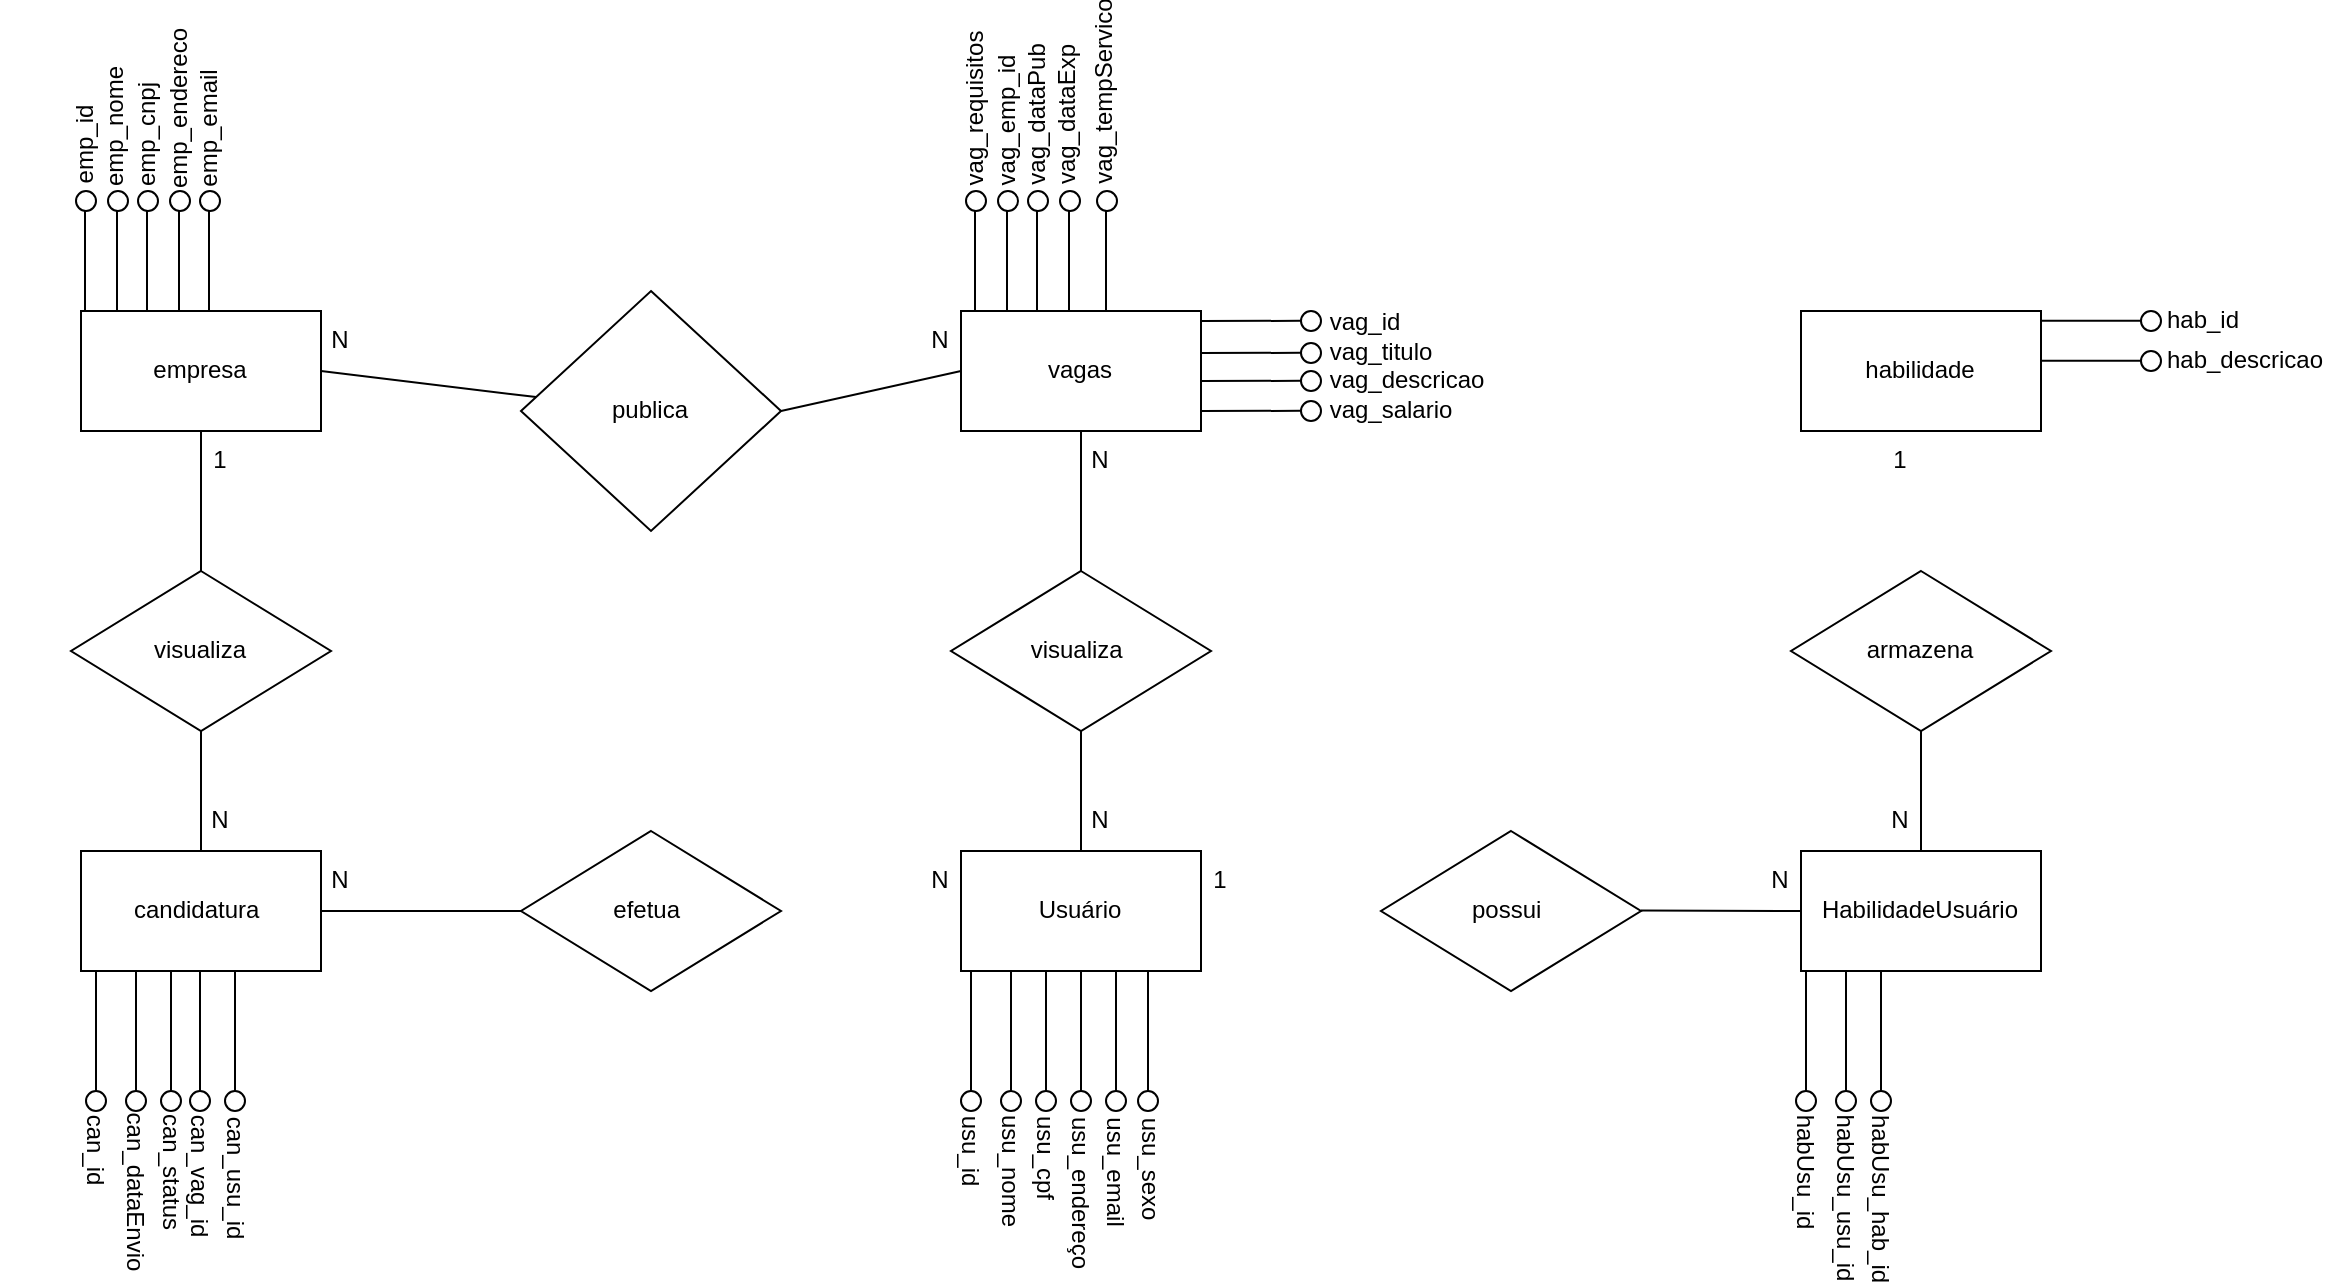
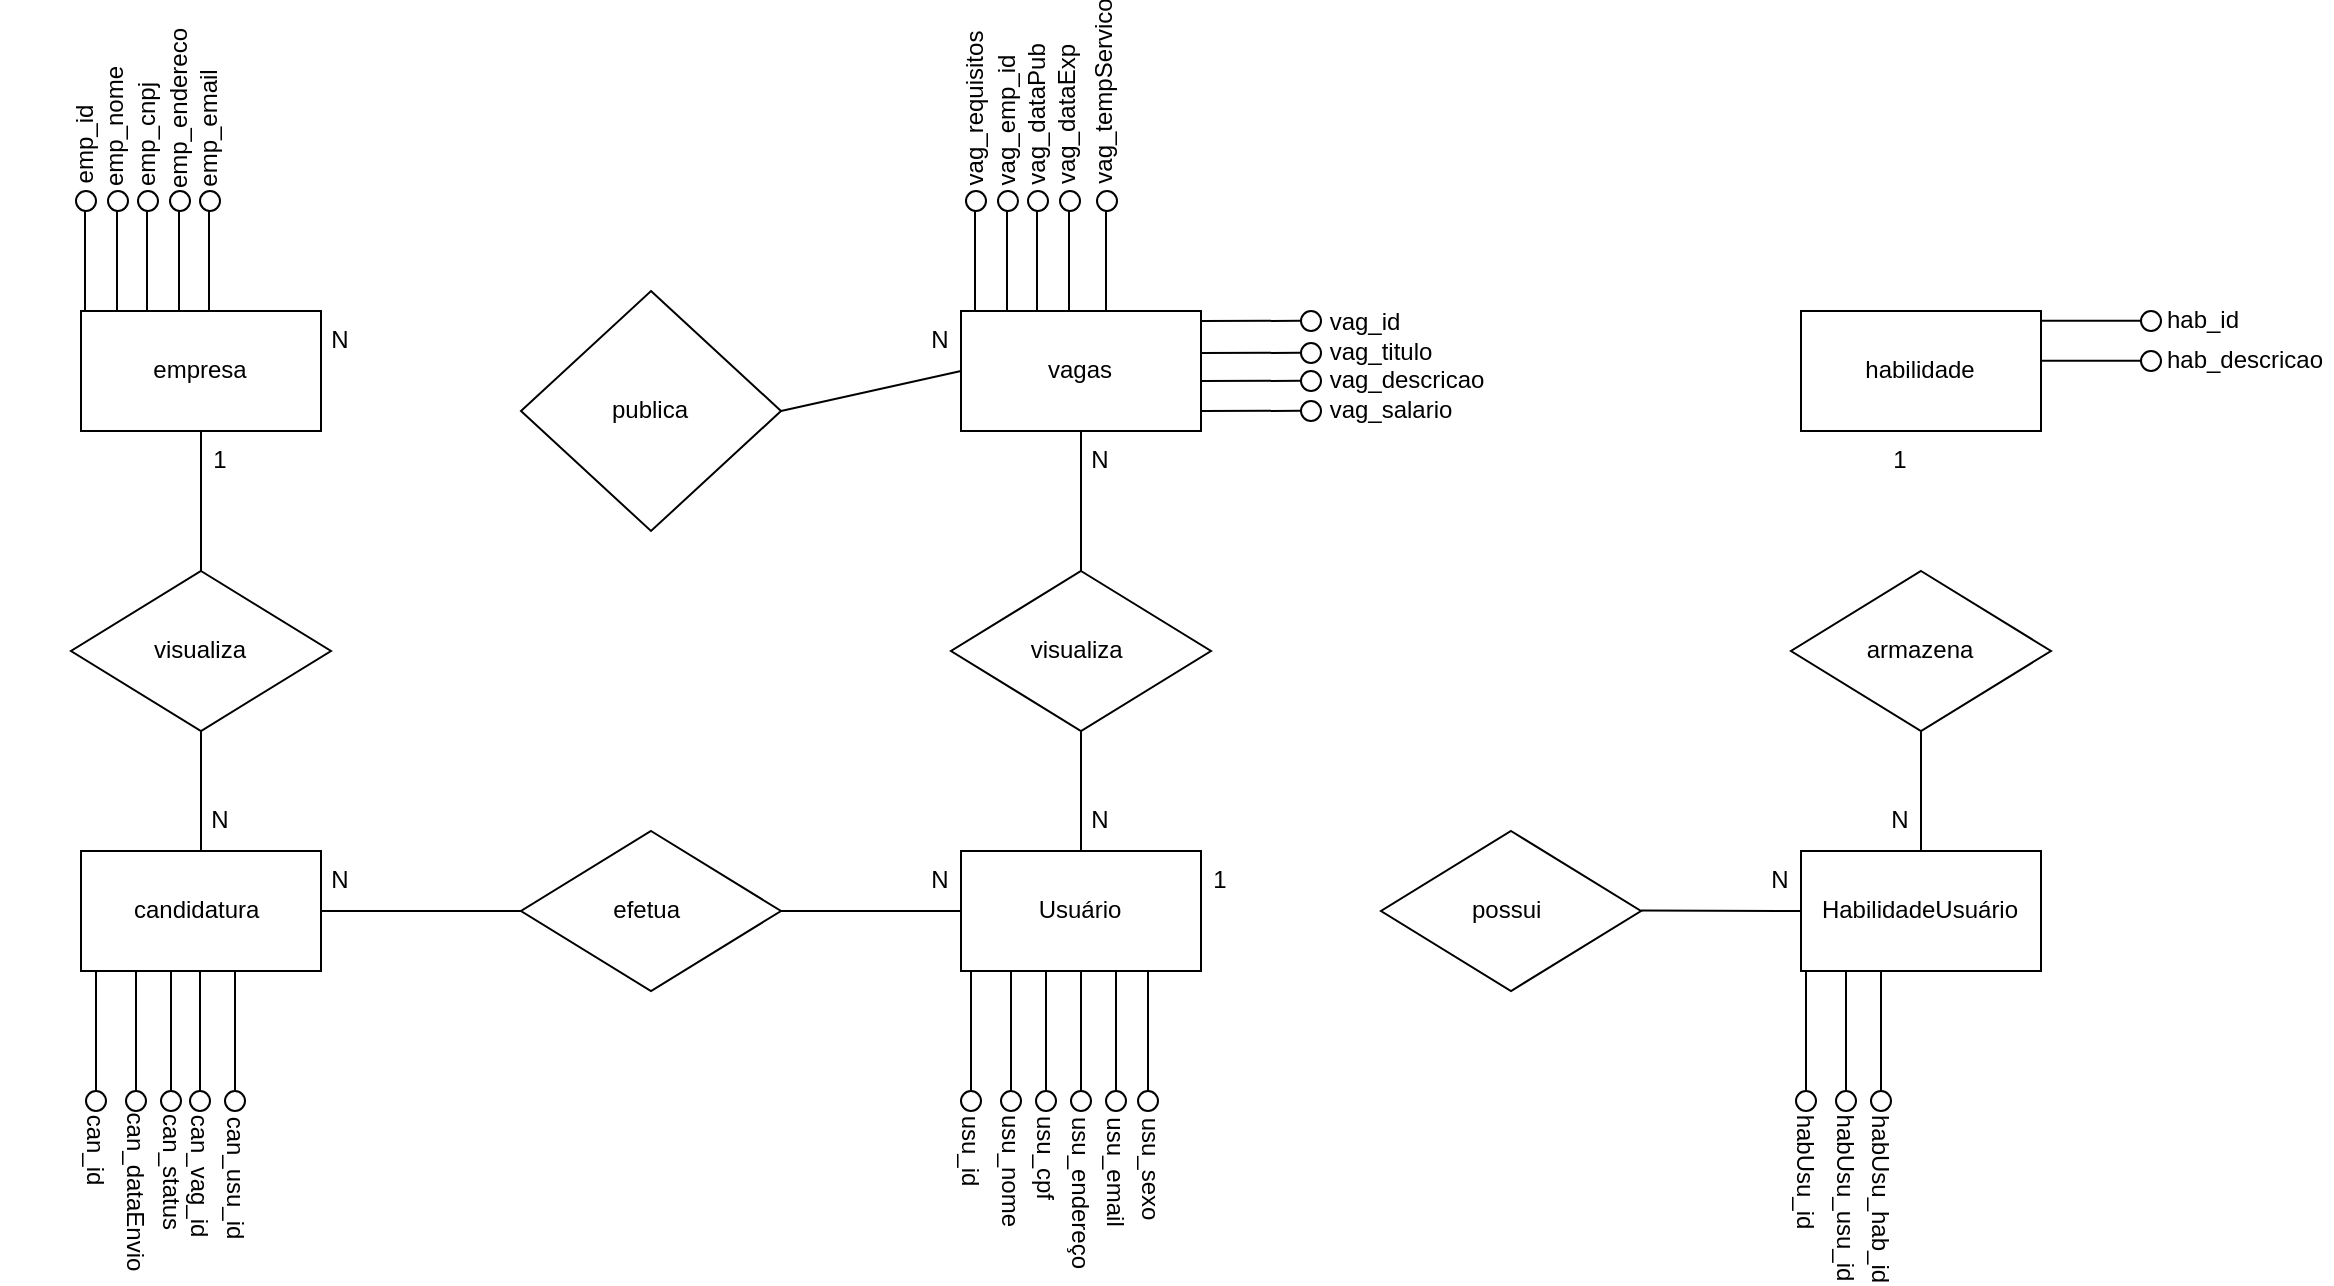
edge "empresa" -- "publica": removed
edge "efetua" -- "Usuário": added
